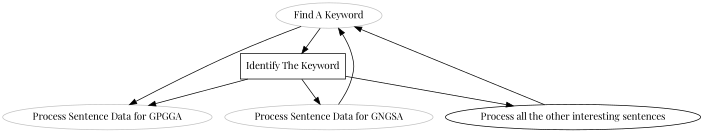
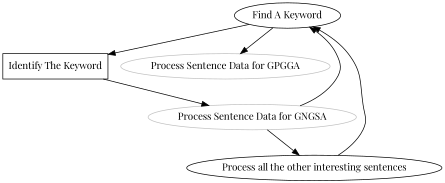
node "Find A Keyword": color grey -> black
edge "Identify The Keyword" -> "Process all the other interesting sentences": now "Process Sentence Data for GNGSA" -> "Process all the other interesting sentences"
edge "Identify The Keyword" -> "Process Sentence Data for GPGGA": removed
